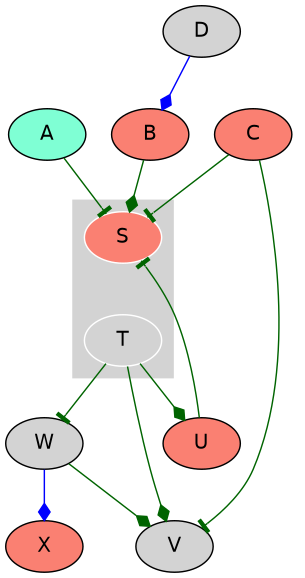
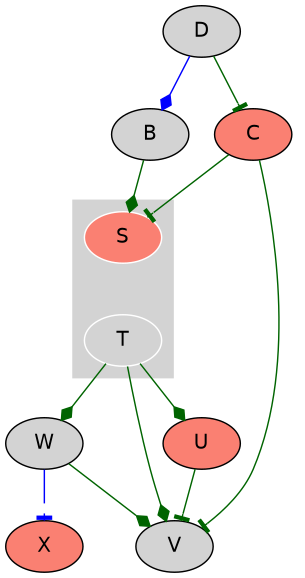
edge "D" -> "C": added
node "A": removed
node "B": fillcolor salmon -> lightgrey
edge "U" -> "S": now "U" -> "V"
edge "T" -> "W": arrowhead tee -> diamond
edge "W" -> "X": arrowhead diamond -> tee
